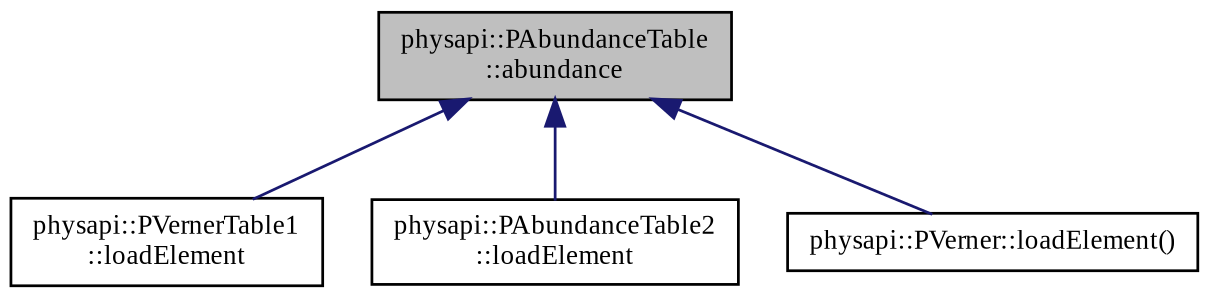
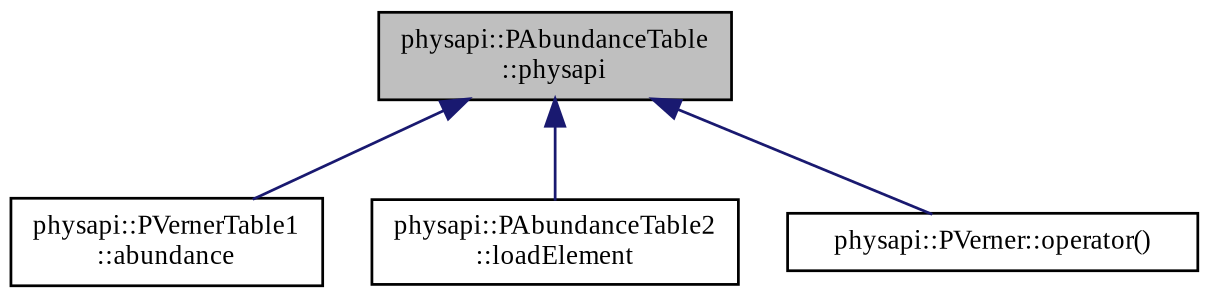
node "physapi::PAbundanceTable ::abundance": label "physapi::PAbundanceTable ::abundance" -> "physapi::PAbundanceTable ::physapi"
node "physapi::PVernerTable1 ::loadElement": label "physapi::PVernerTable1 ::loadElement" -> "physapi::PVernerTable1 ::abundance"
node "physapi::PVerner::loadElement()": label "physapi::PVerner::loadElement()" -> "physapi::PVerner::operator()"
